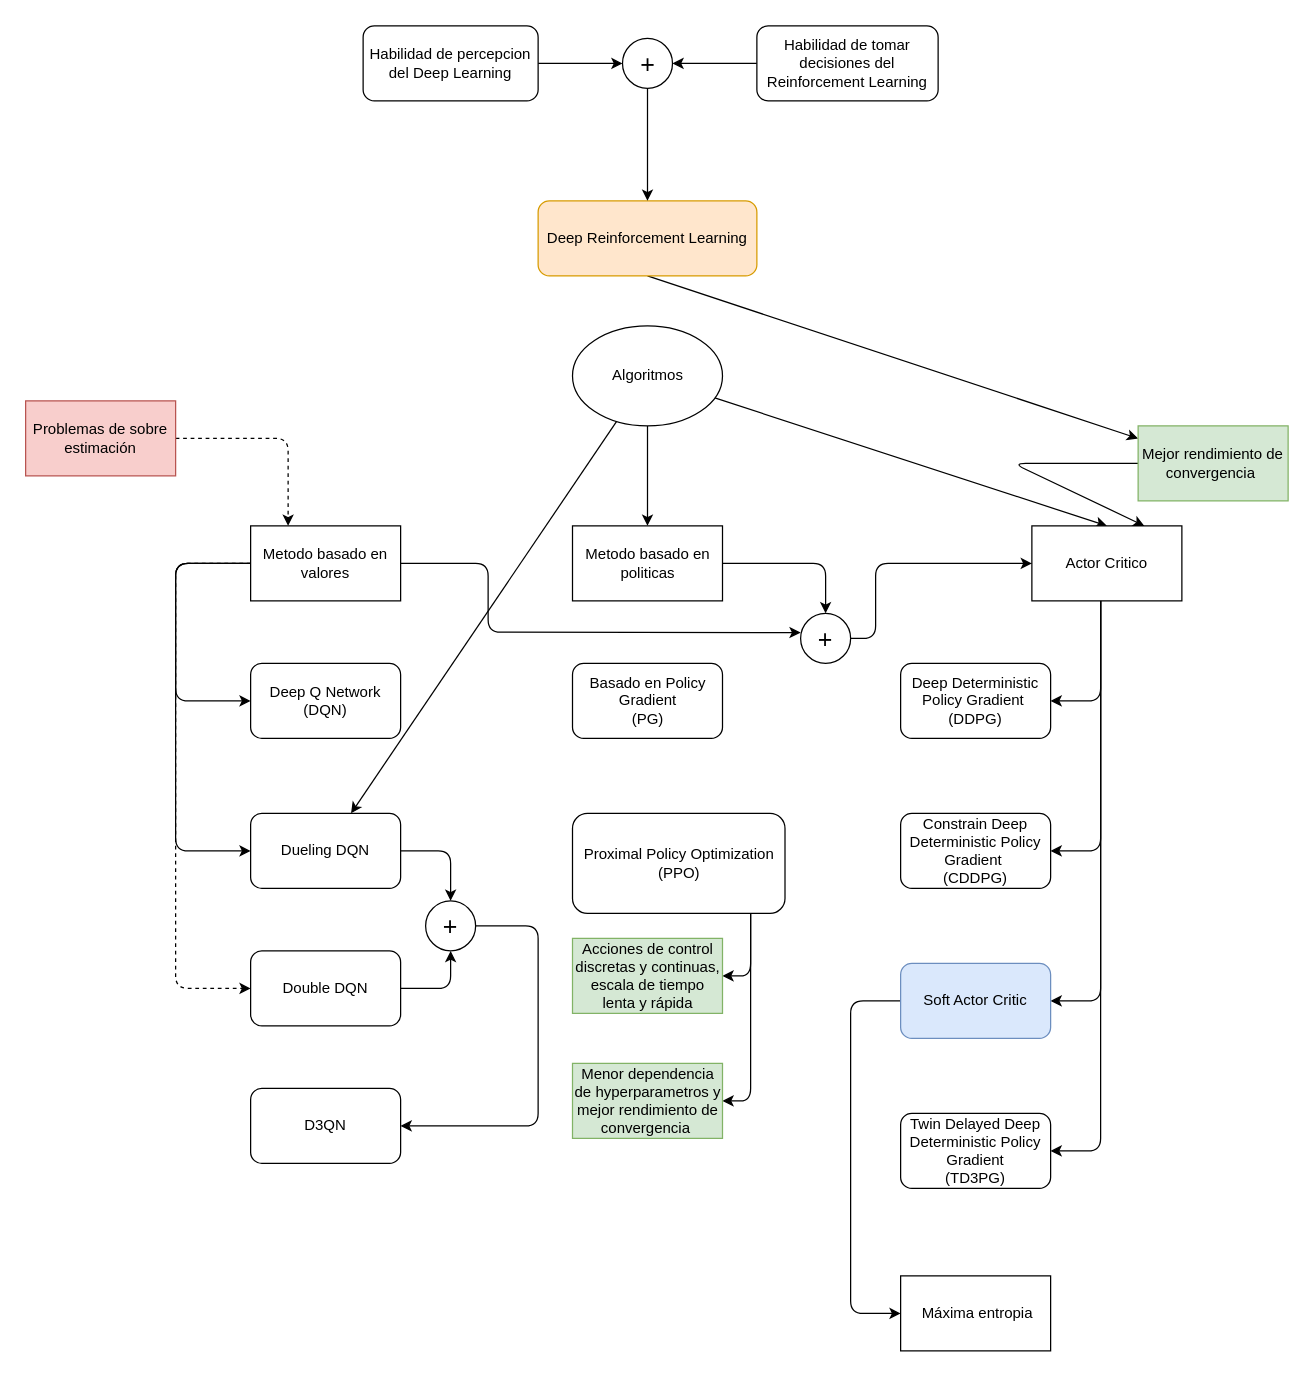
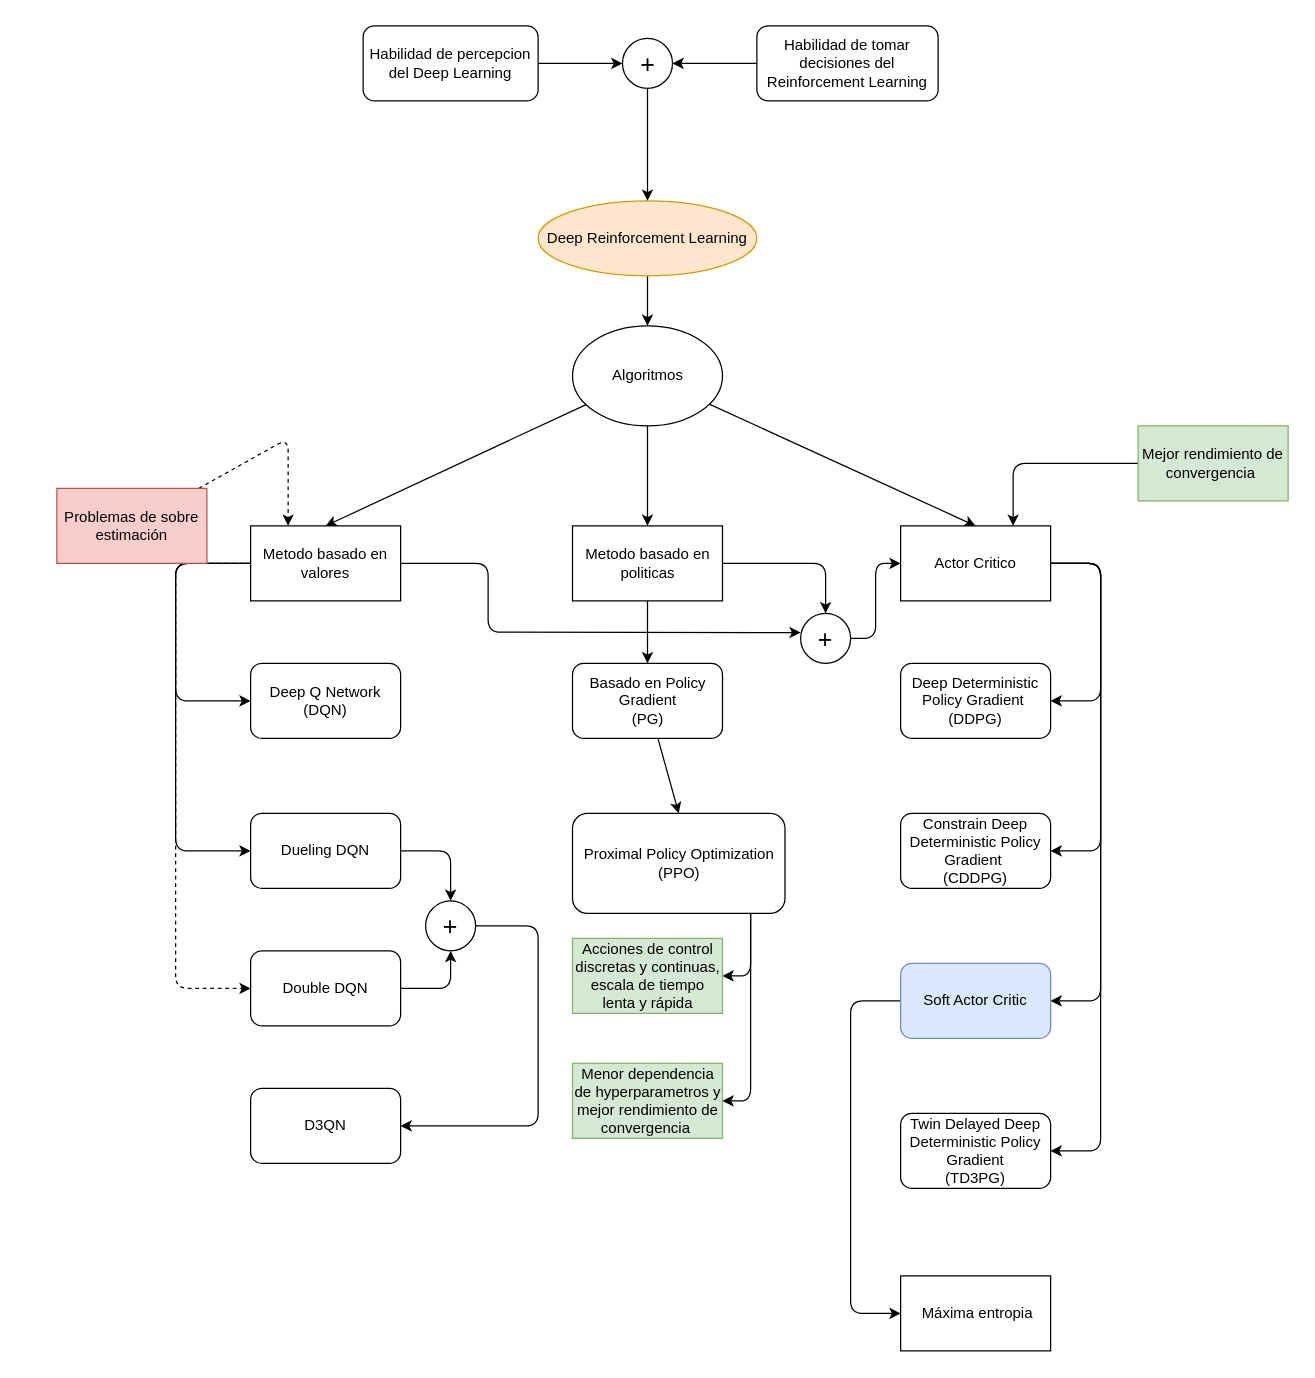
node "Deep Reinforcement Learning": shape rounded rectangle -> ellipse
edge "Deep Reinforcement Learning" -> "Mejor rendimiento de convergencia": now "Deep Reinforcement Learning" -> "Algoritmos"
node "Problemas de sobre estimación": moved (101, 438) -> (132, 526)
node "Actor Critico": moved (1107, 563) -> (976, 563)
edge "Metodo basado en politicas" -> "Basado en Policy Gradient (PG)": added
edge "Algoritmos" -> "Dueling DQN": now "Algoritmos" -> "Metodo basado en valores"
edge "Basado en Policy Gradient (PG)" -> "Proximal Policy Optimization (PPO)": added
